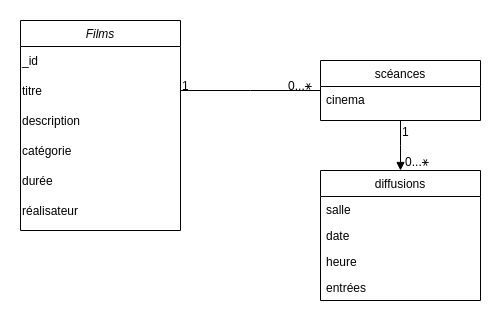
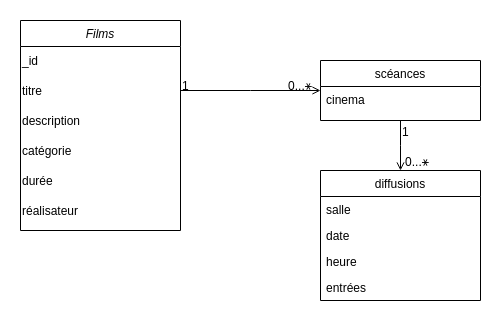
edge "scéances" -- "Films": arrowhead none -> open
edge "scéances" -> "diffusions": arrowhead block -> open
